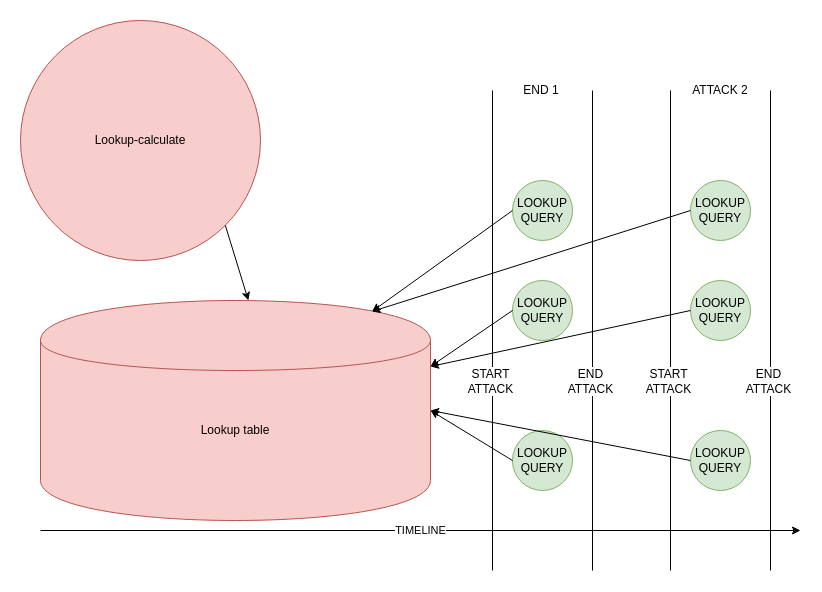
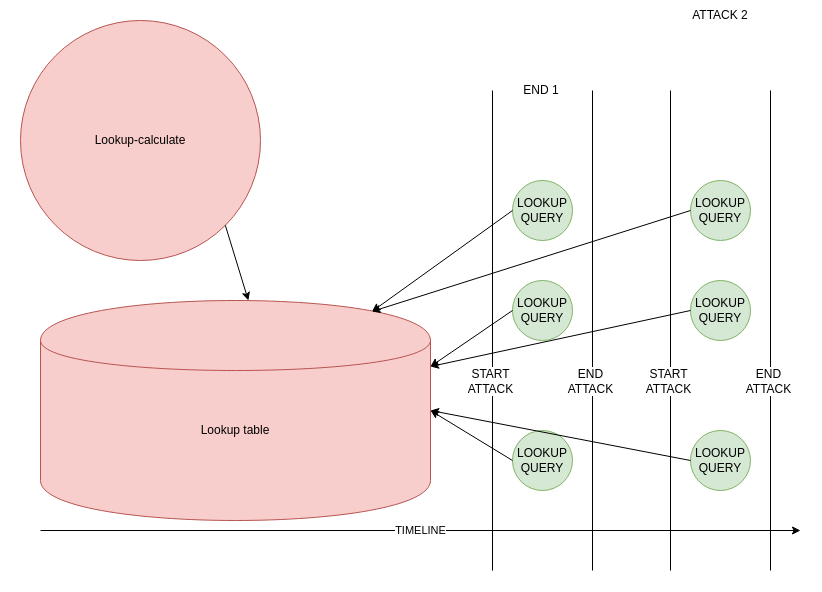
node "ATTACK 2": moved (721, 91) -> (721, 16)
